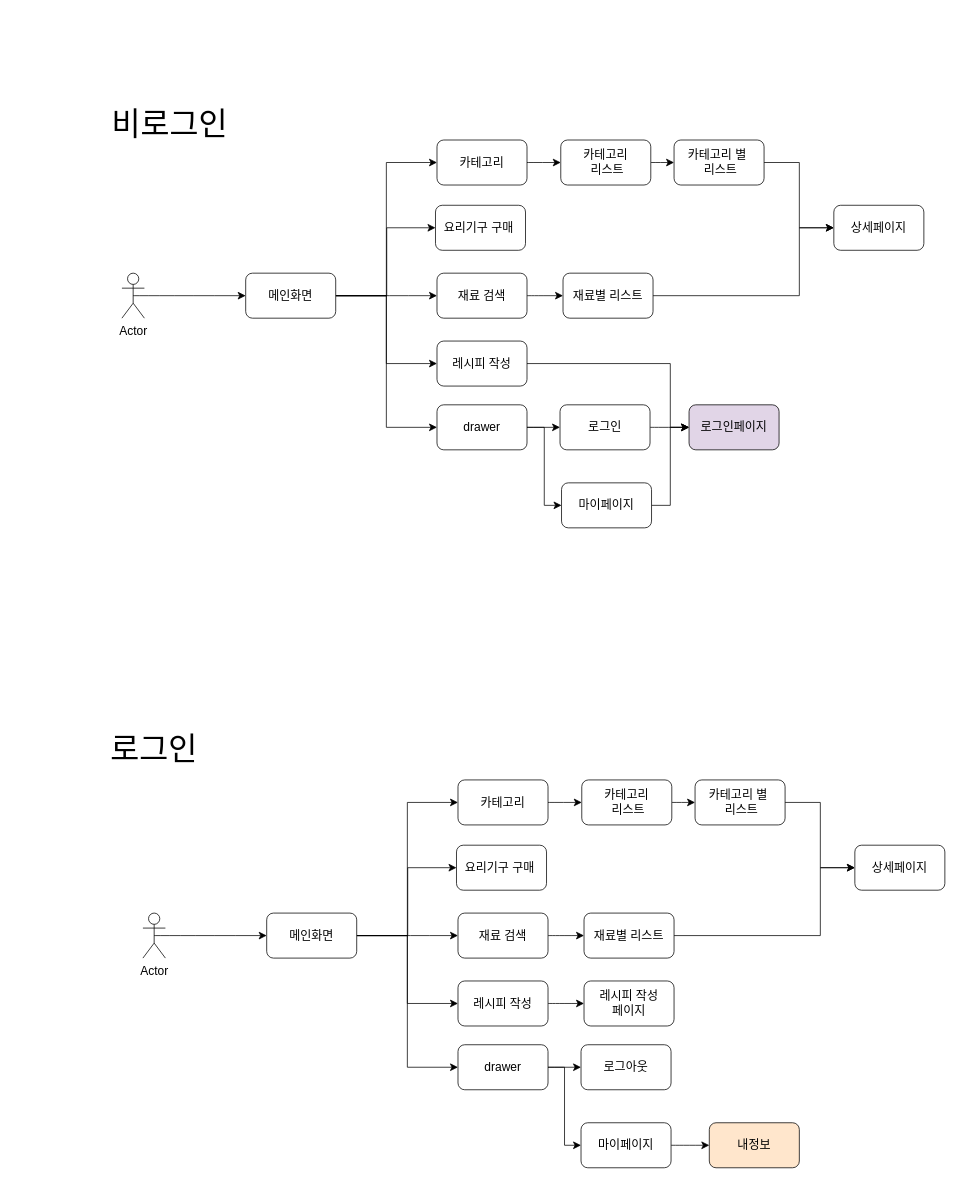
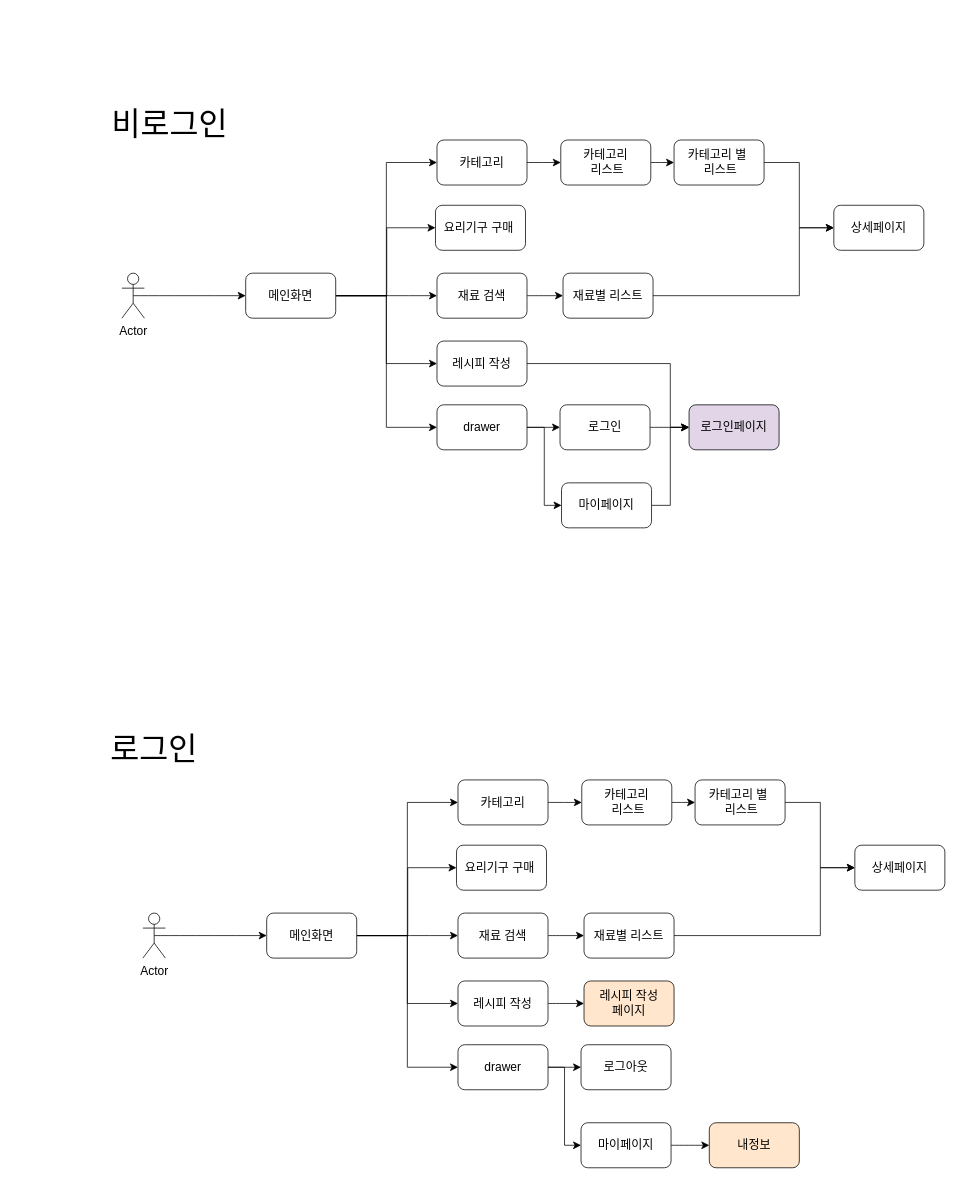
node "레시피 작성 페이지": fillcolor #ffffff -> #ffe6cc
